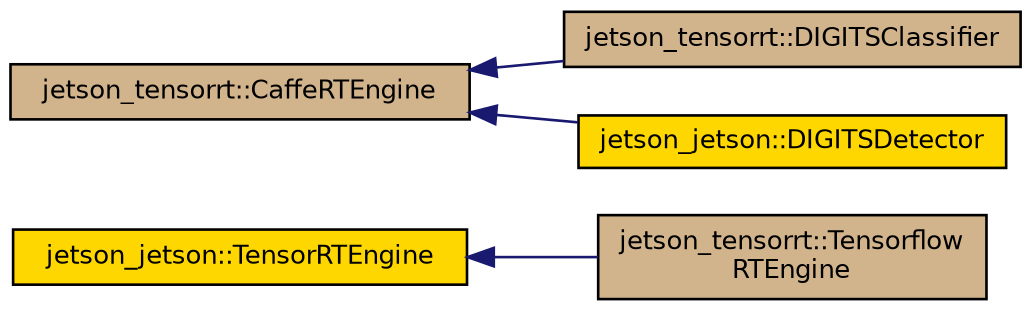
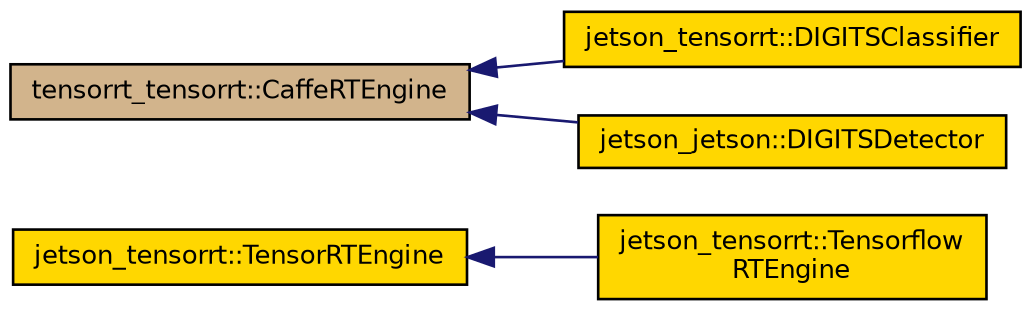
node "jetson_tensorrt::DIGITSClassifier": fillcolor tan -> gold
node "jetson_tensorrt::CaffeRTEngine": label "jetson_tensorrt::CaffeRTEngine" -> "tensorrt_tensorrt::CaffeRTEngine"
node "jetson_jetson::TensorRTEngine": label "jetson_jetson::TensorRTEngine" -> "jetson_tensorrt::TensorRTEngine"
node "jetson_tensorrt::Tensorflow RTEngine": fillcolor tan -> gold
